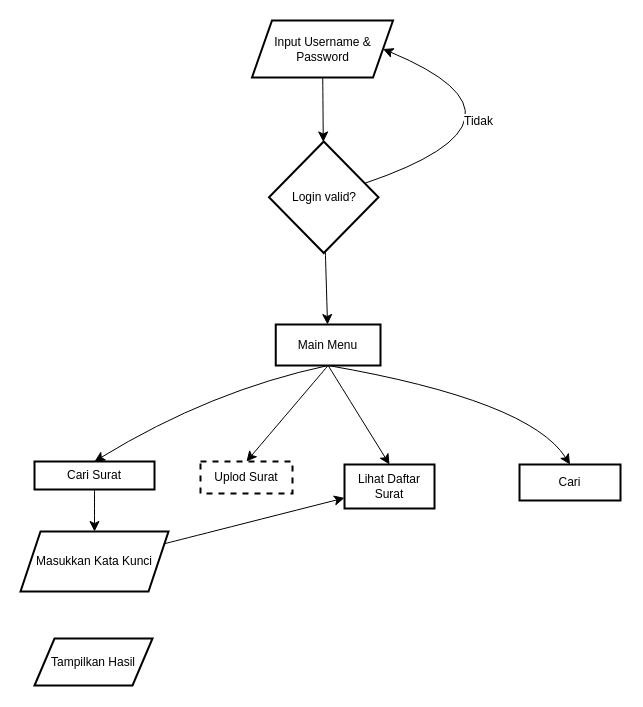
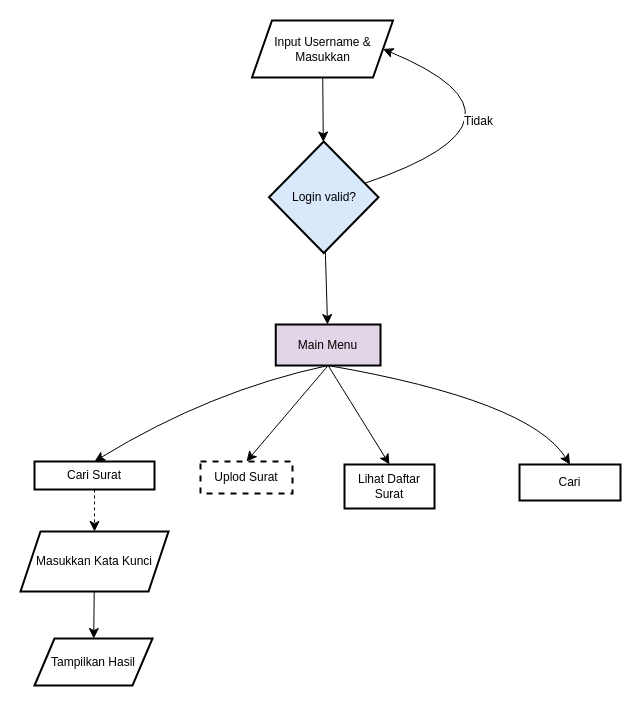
node "Input Username & Password": label "Input Username & Password" -> "Input Username & Masukkan"
node "Login valid?": fillcolor #ffffff -> #dae8fc
node "Main Menu": fillcolor #ffffff -> #e1d5e7
edge "Cari Surat" -> "Masukkan Kata Kunci": style solid -> dashed
edge "Masukkan Kata Kunci" -> "Lihat Daftar Surat": now "Masukkan Kata Kunci" -> "Tampilkan Hasil"
